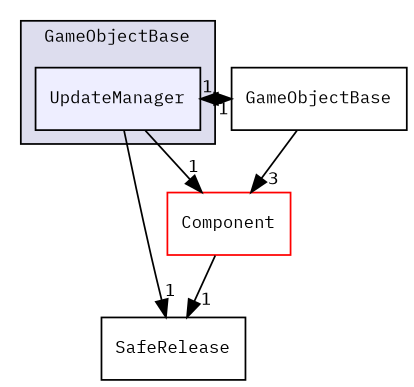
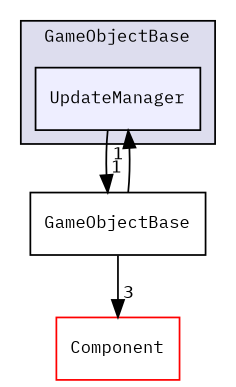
edge "UpdateManager" -> "Component": removed
node "SafeRelease": removed
